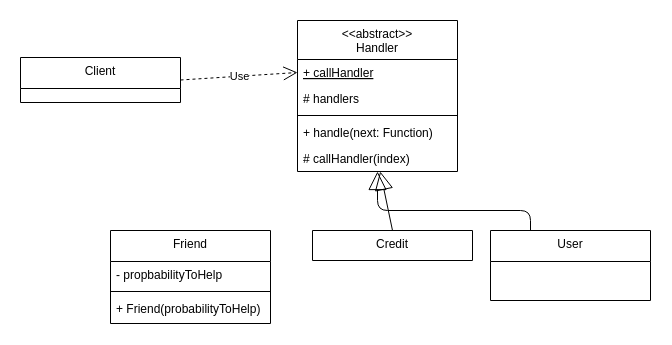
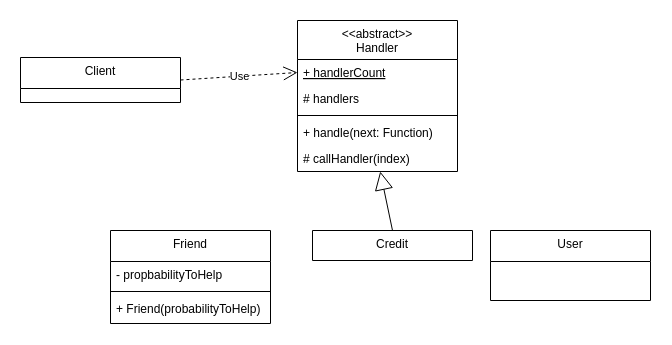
node "+ callHandler": label "+ callHandler" -> "+ handlerCount"
edge "User" -> "# callHandler(index)": removed
